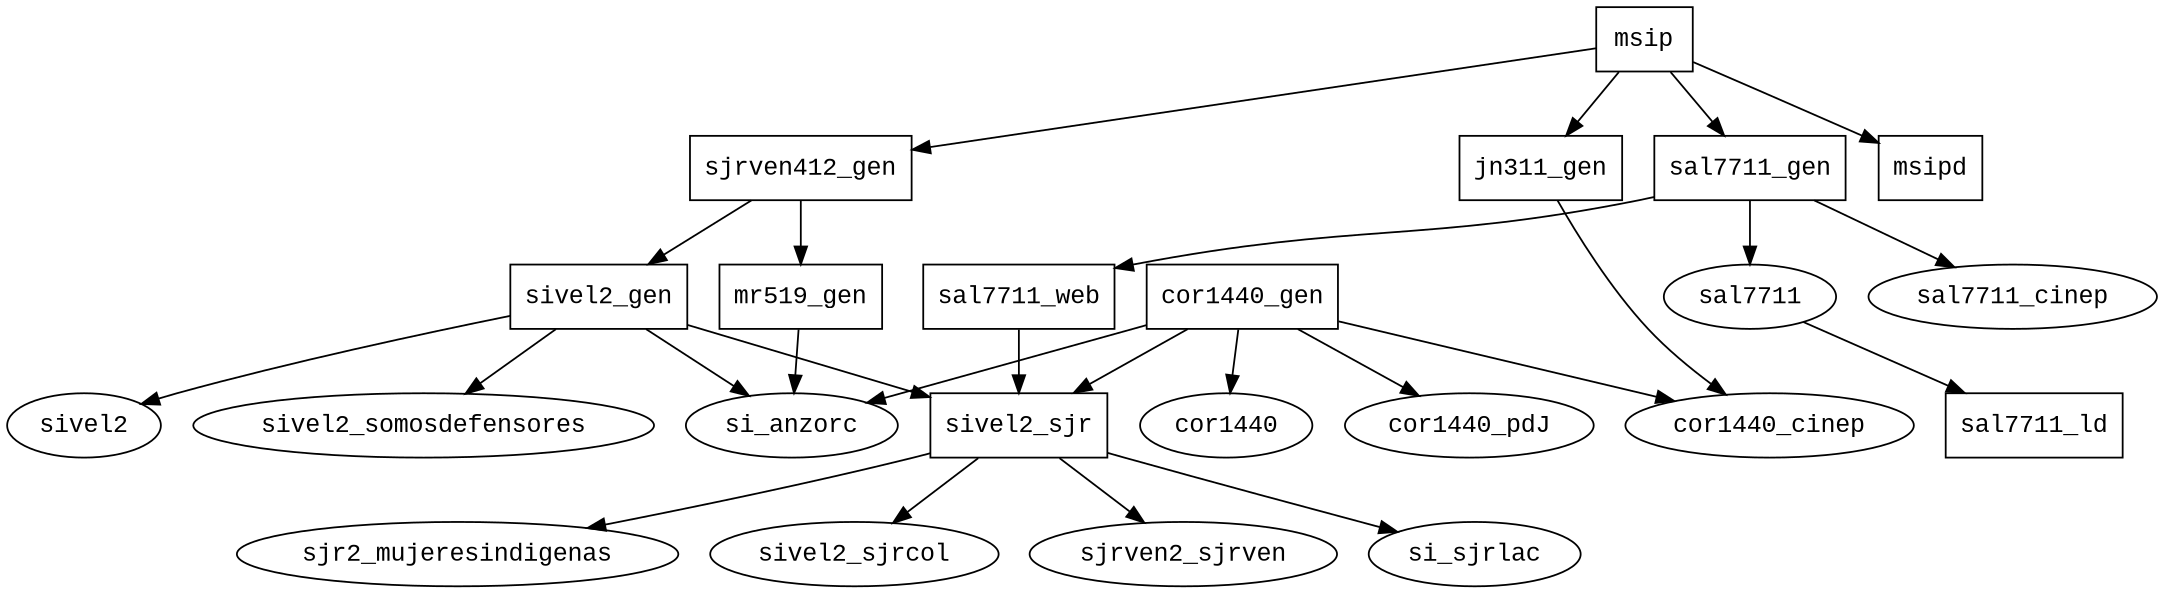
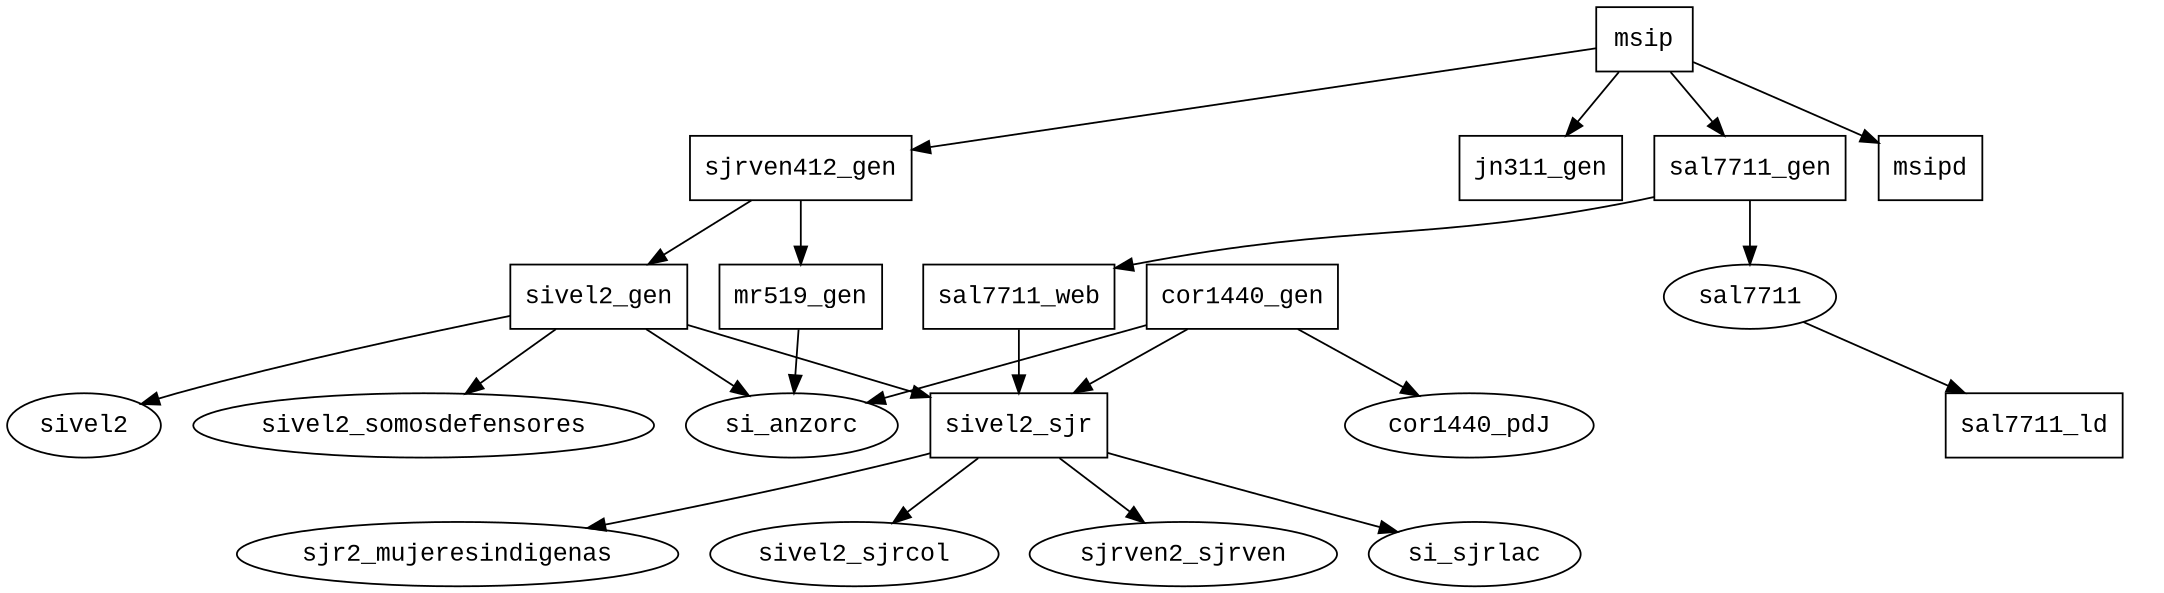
node "sal7711_cinep": removed
node "cor1440": removed
node "cor1440_cinep": removed
